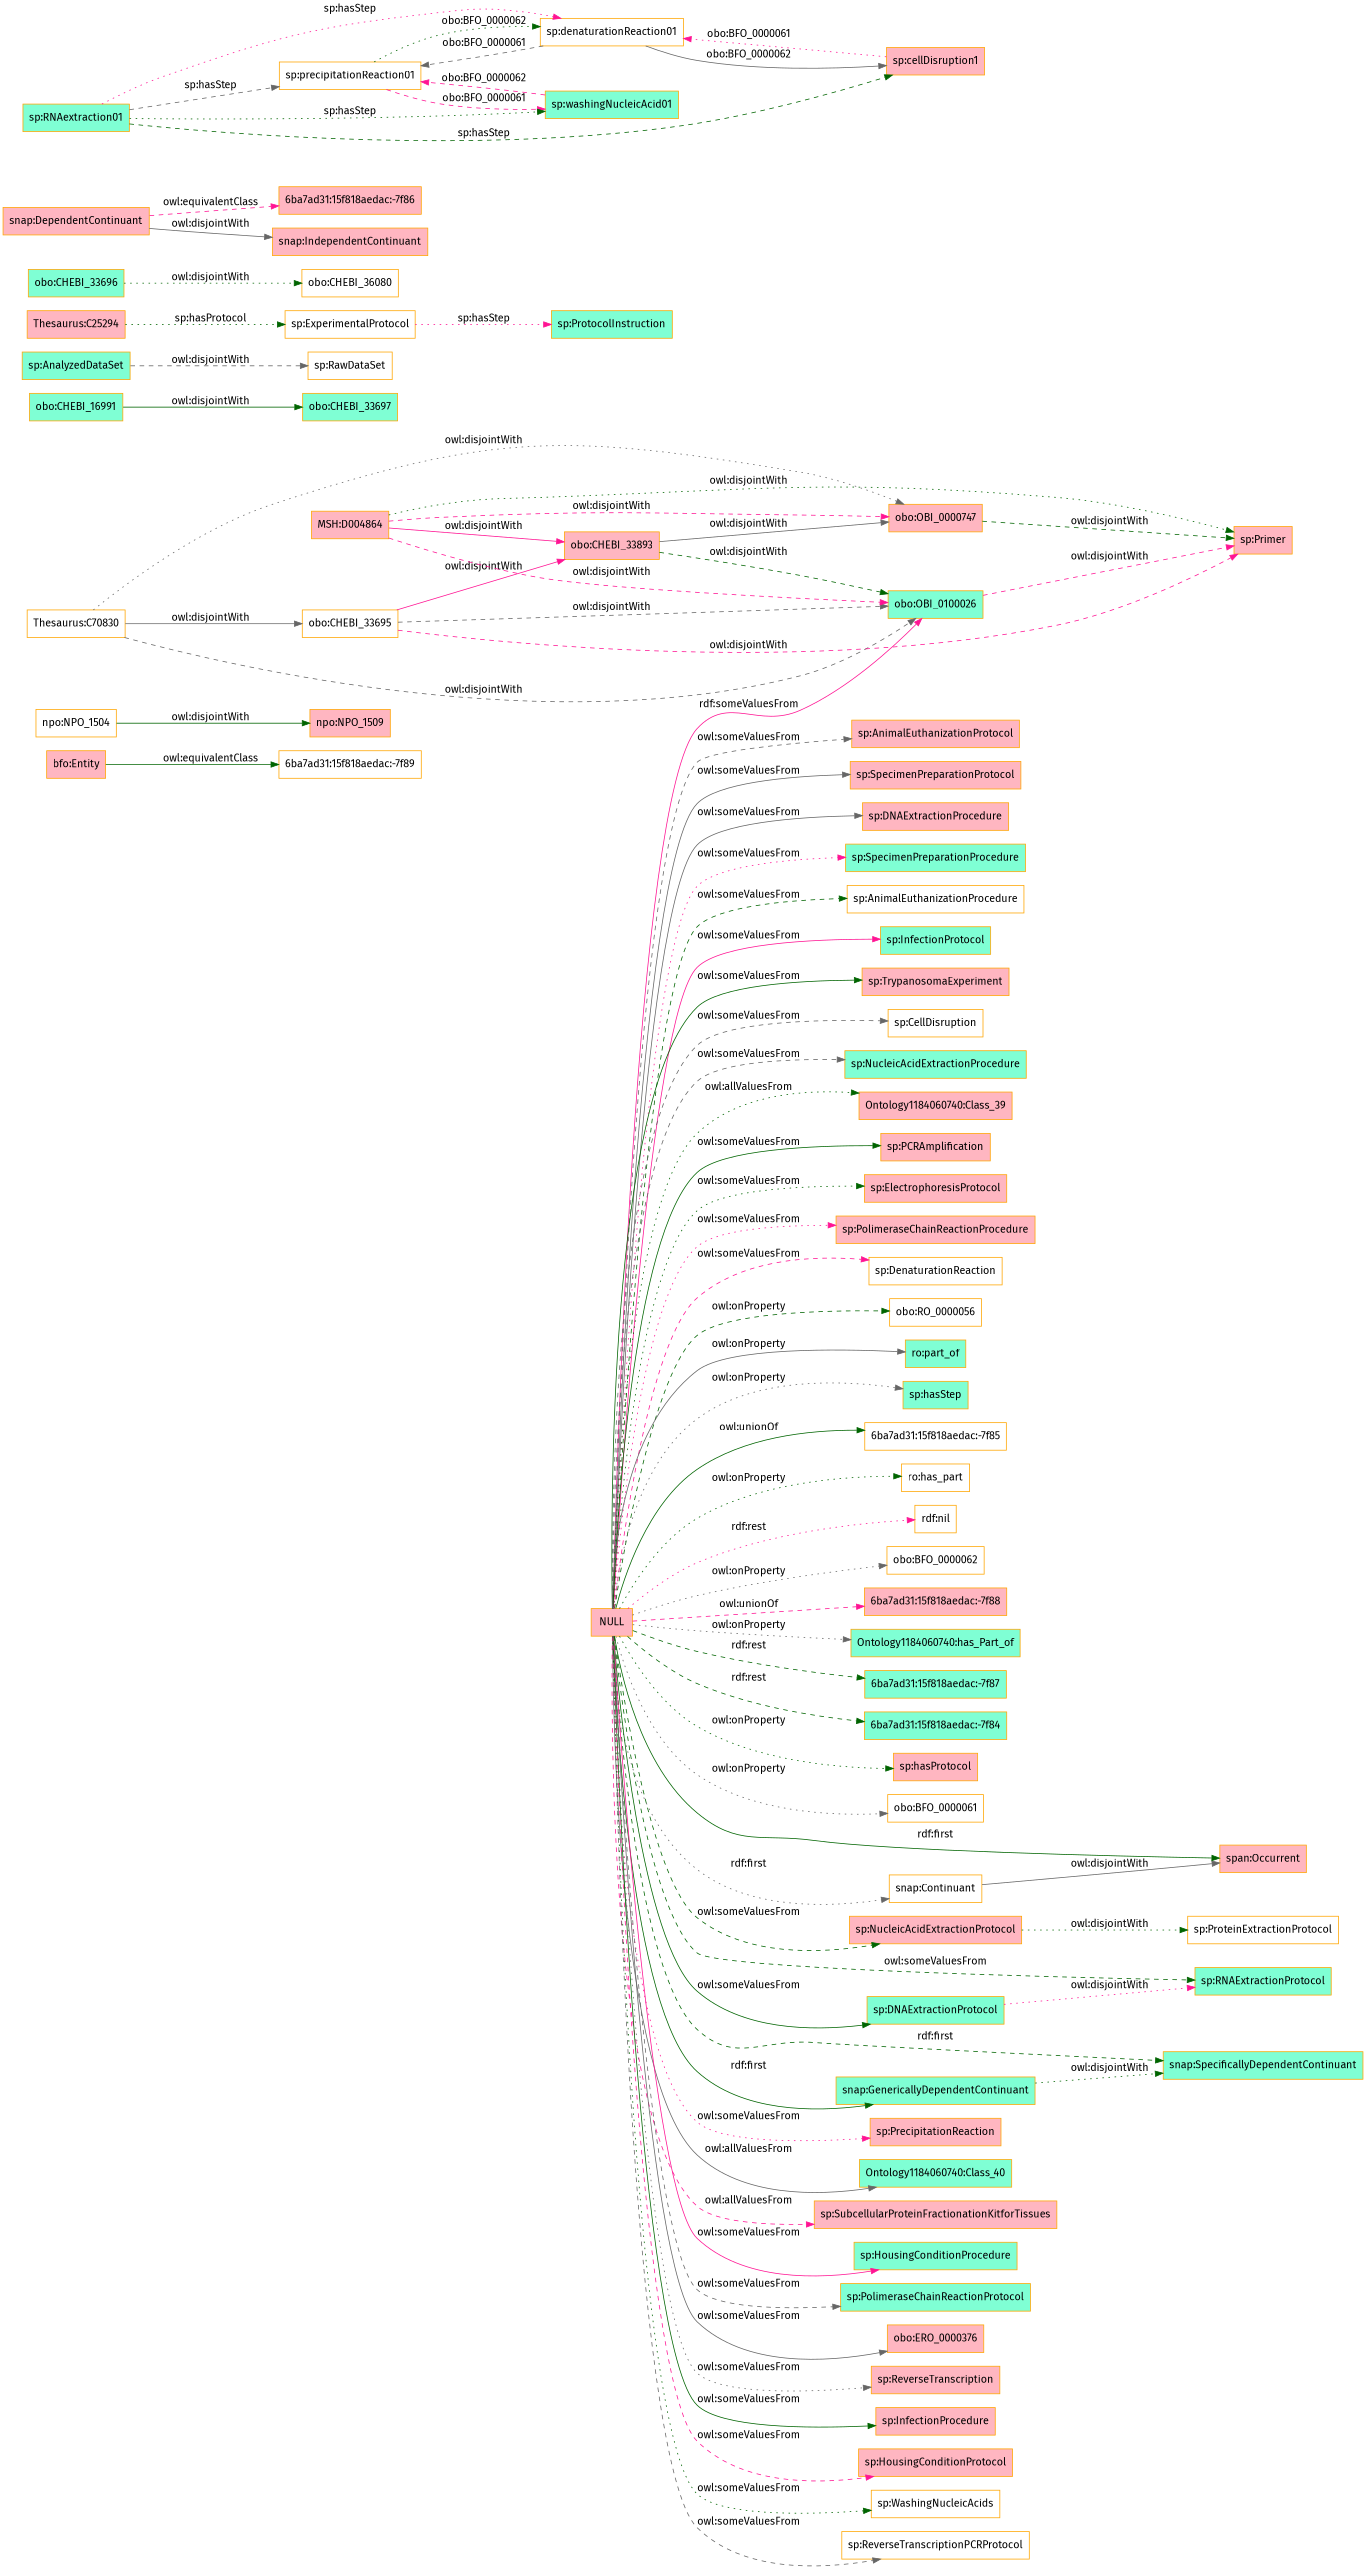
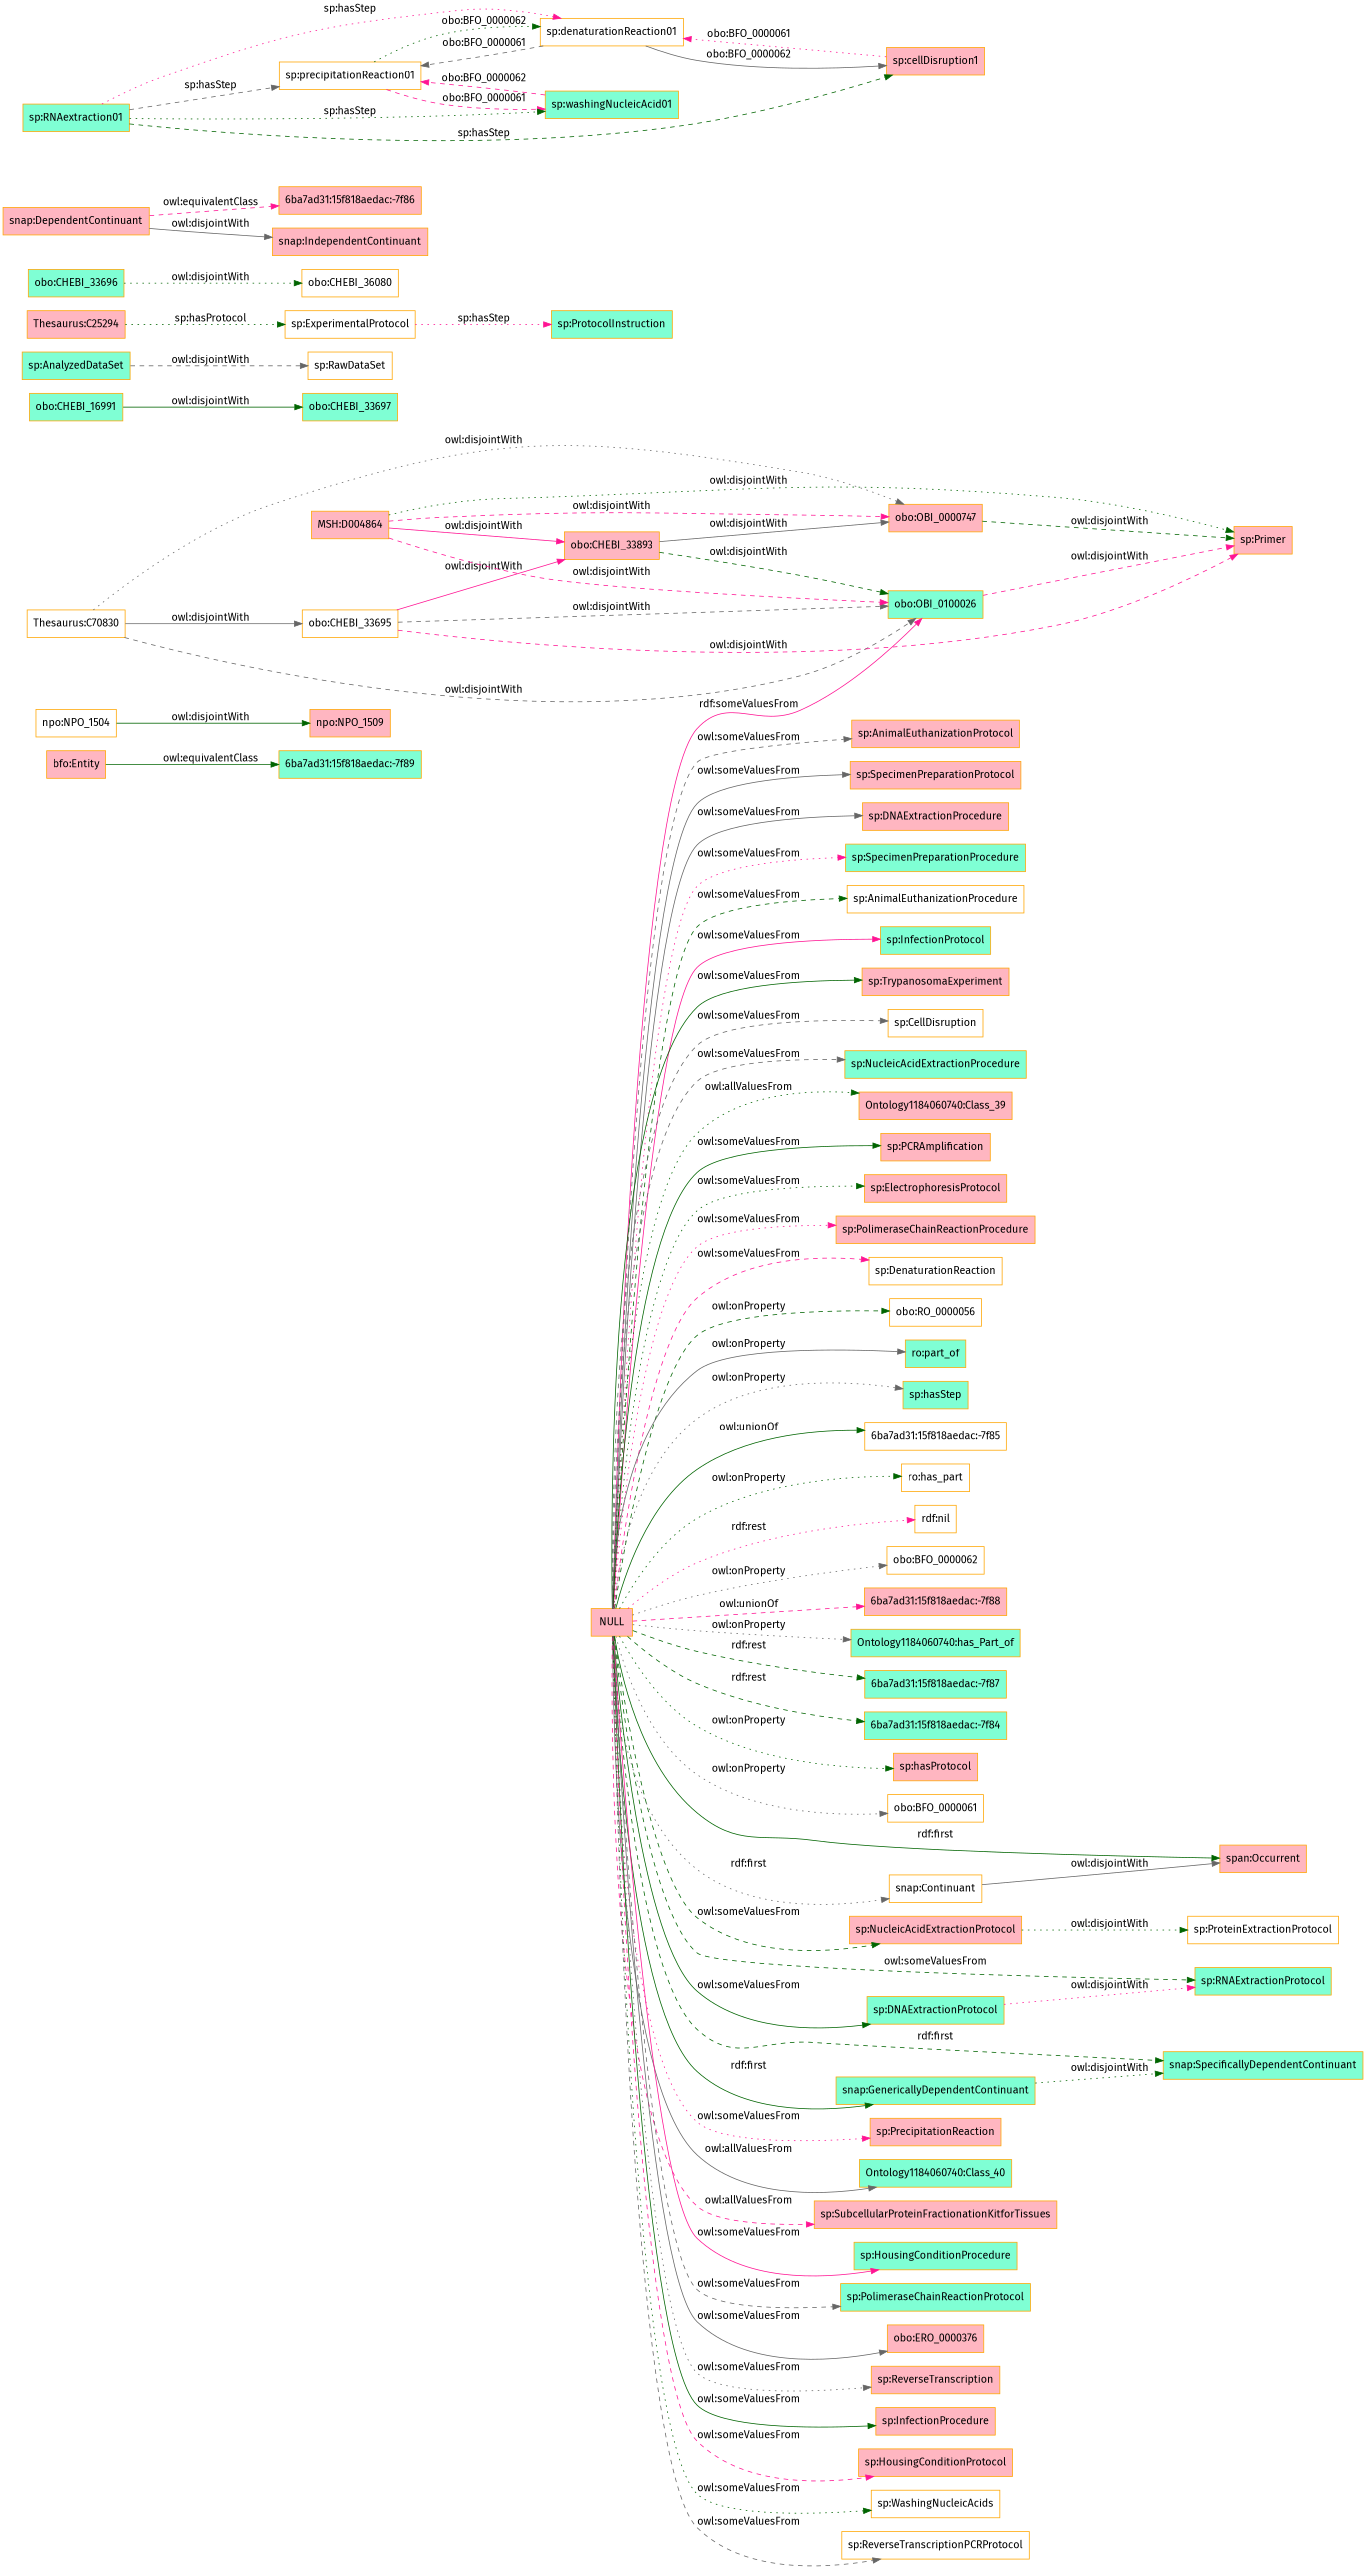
node "6ba7ad31:15f818aedac:-7f89": fillcolor white -> aquamarine
